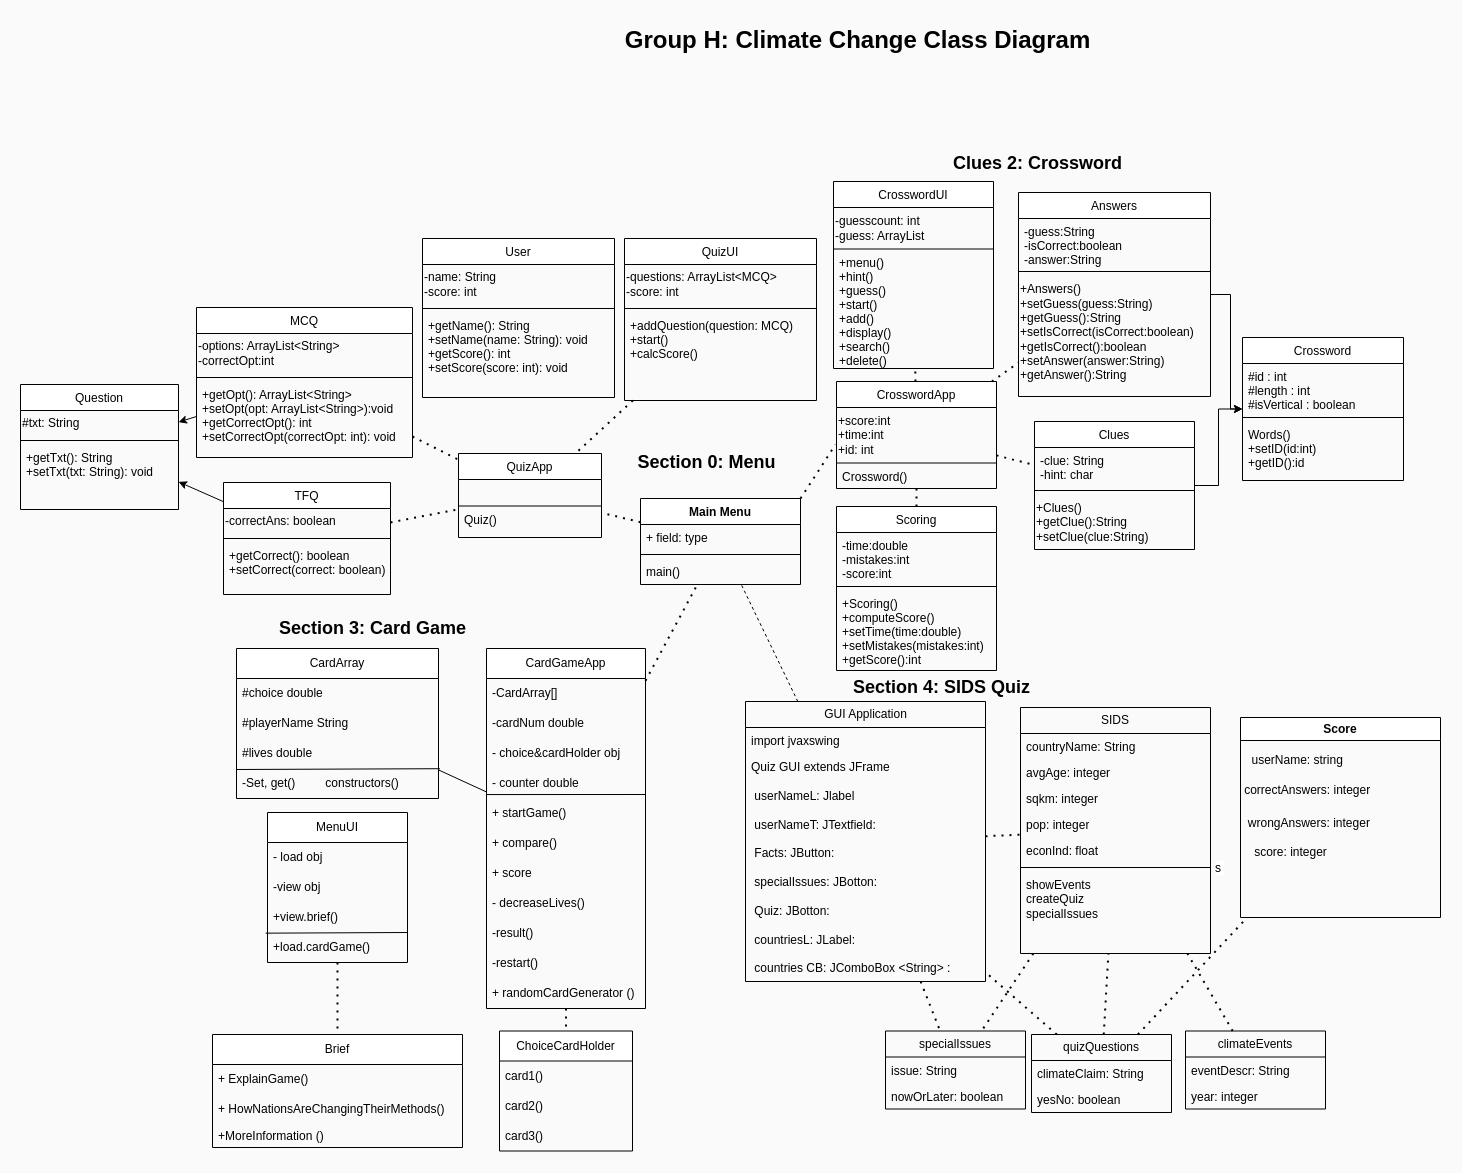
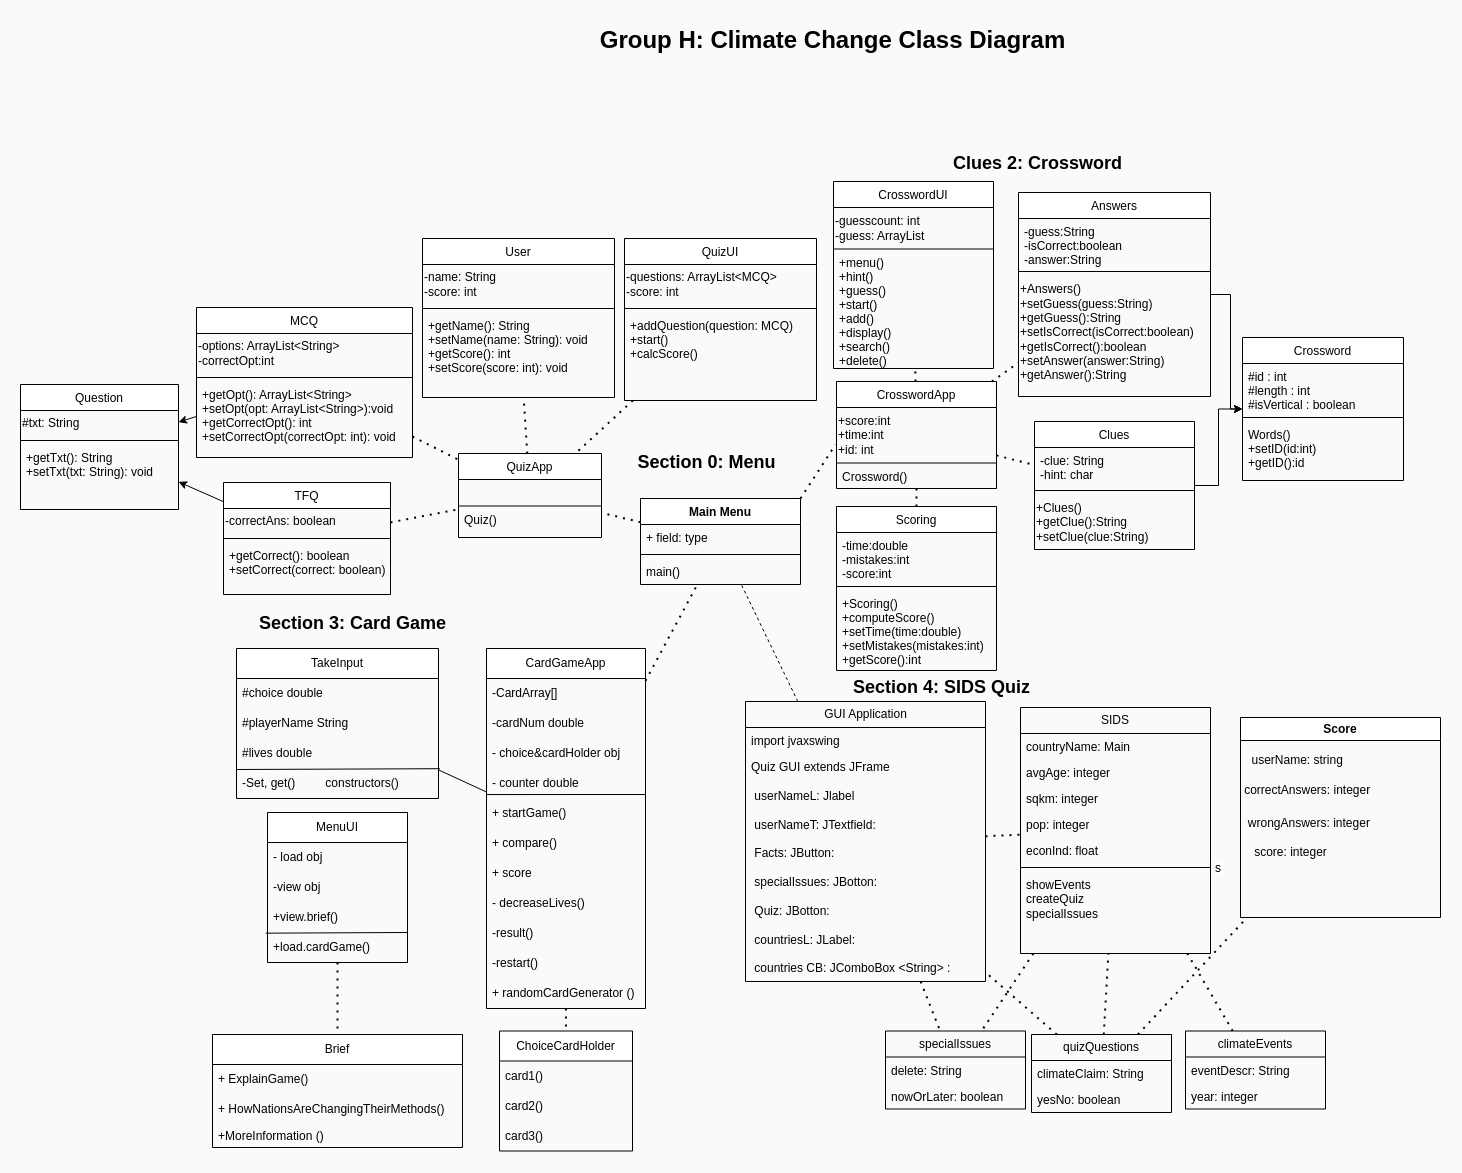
node "Group H: Climate Change Class Diagram": moved (857, 41) -> (832, 41)
edge "User" -- "QuizApp": added
node "Section 3: Card Game": moved (373, 627) -> (353, 622)
node "CardArray": label "CardArray" -> "TakeInput"
node "countryName: String": label "countryName: String" -> "countryName: Main"
node "issue: String": label "issue: String" -> "delete: String"
